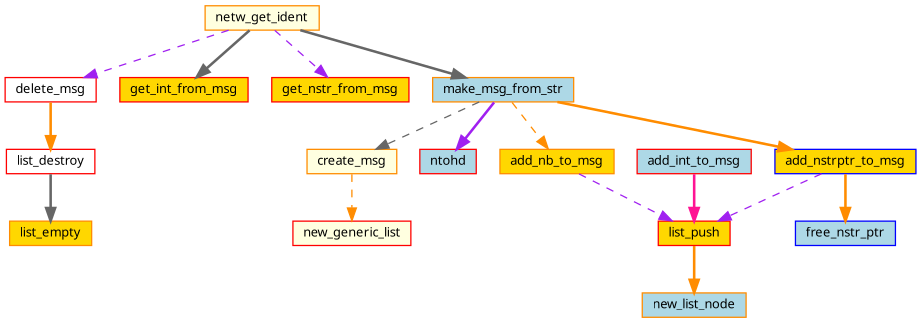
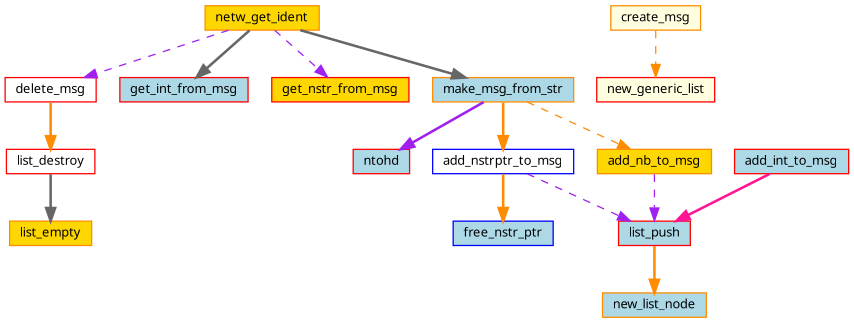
node "netw_get_ident": fillcolor lightyellow -> gold
node "get_int_from_msg": fillcolor gold -> lightblue
edge "make_msg_from_str" -> "create_msg": removed
node "add_nstrptr_to_msg": fillcolor gold -> white
node "list_push": fillcolor gold -> lightblue
